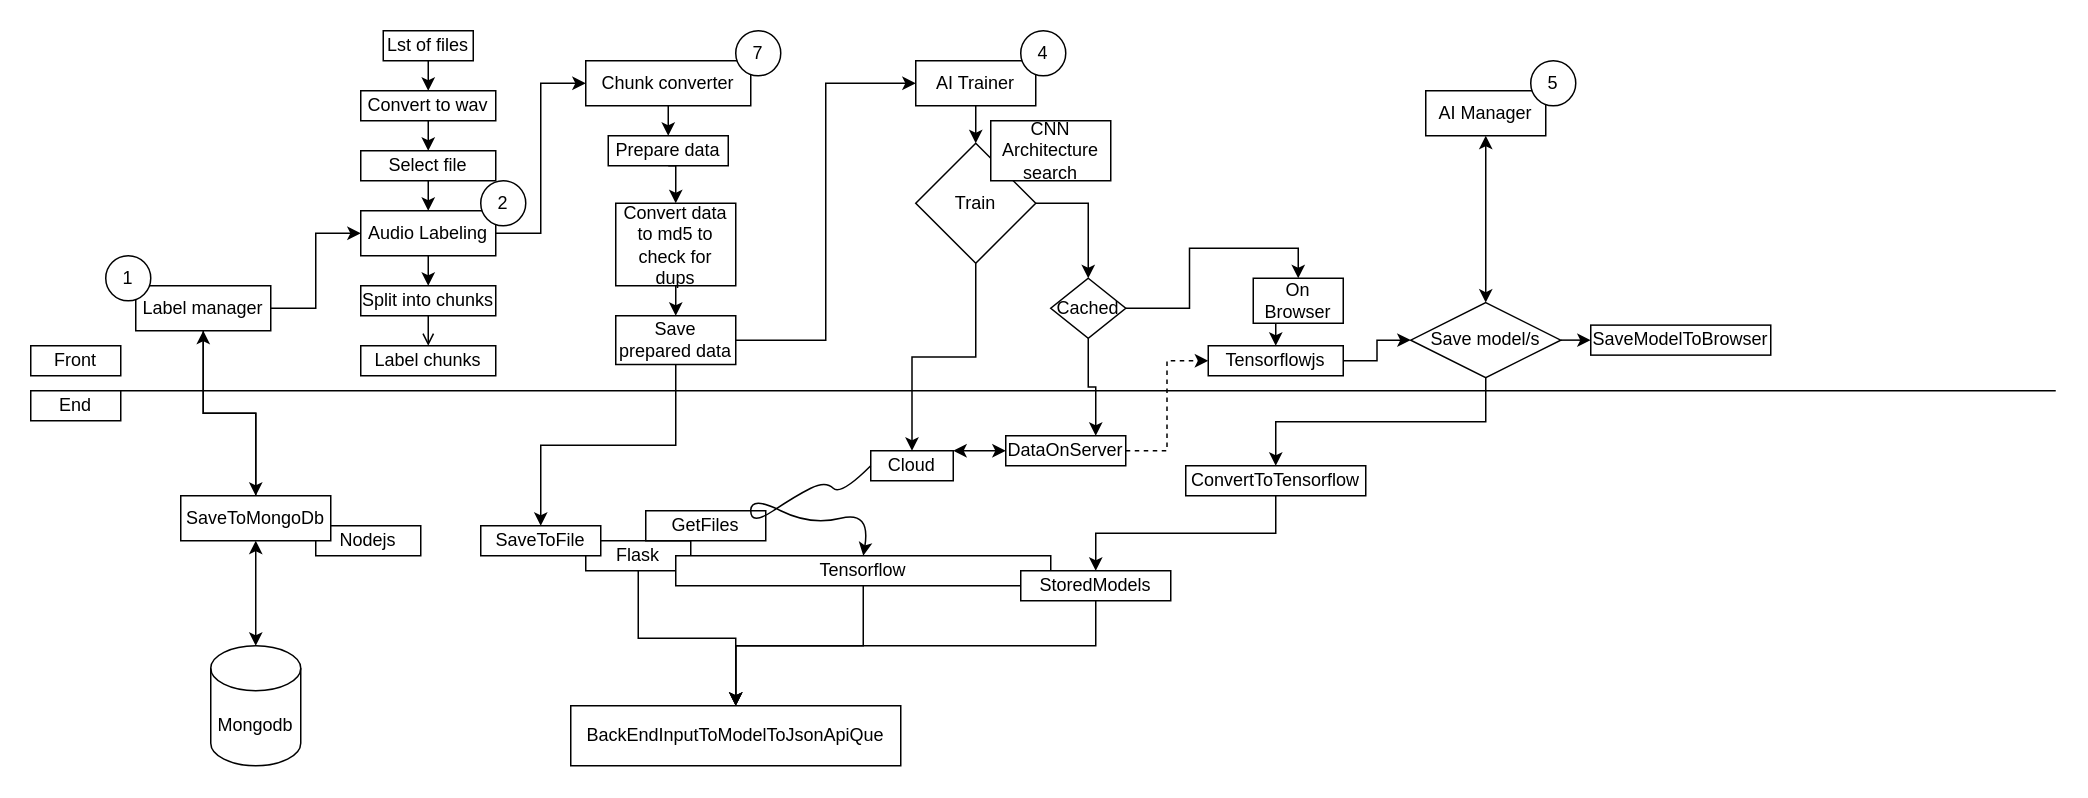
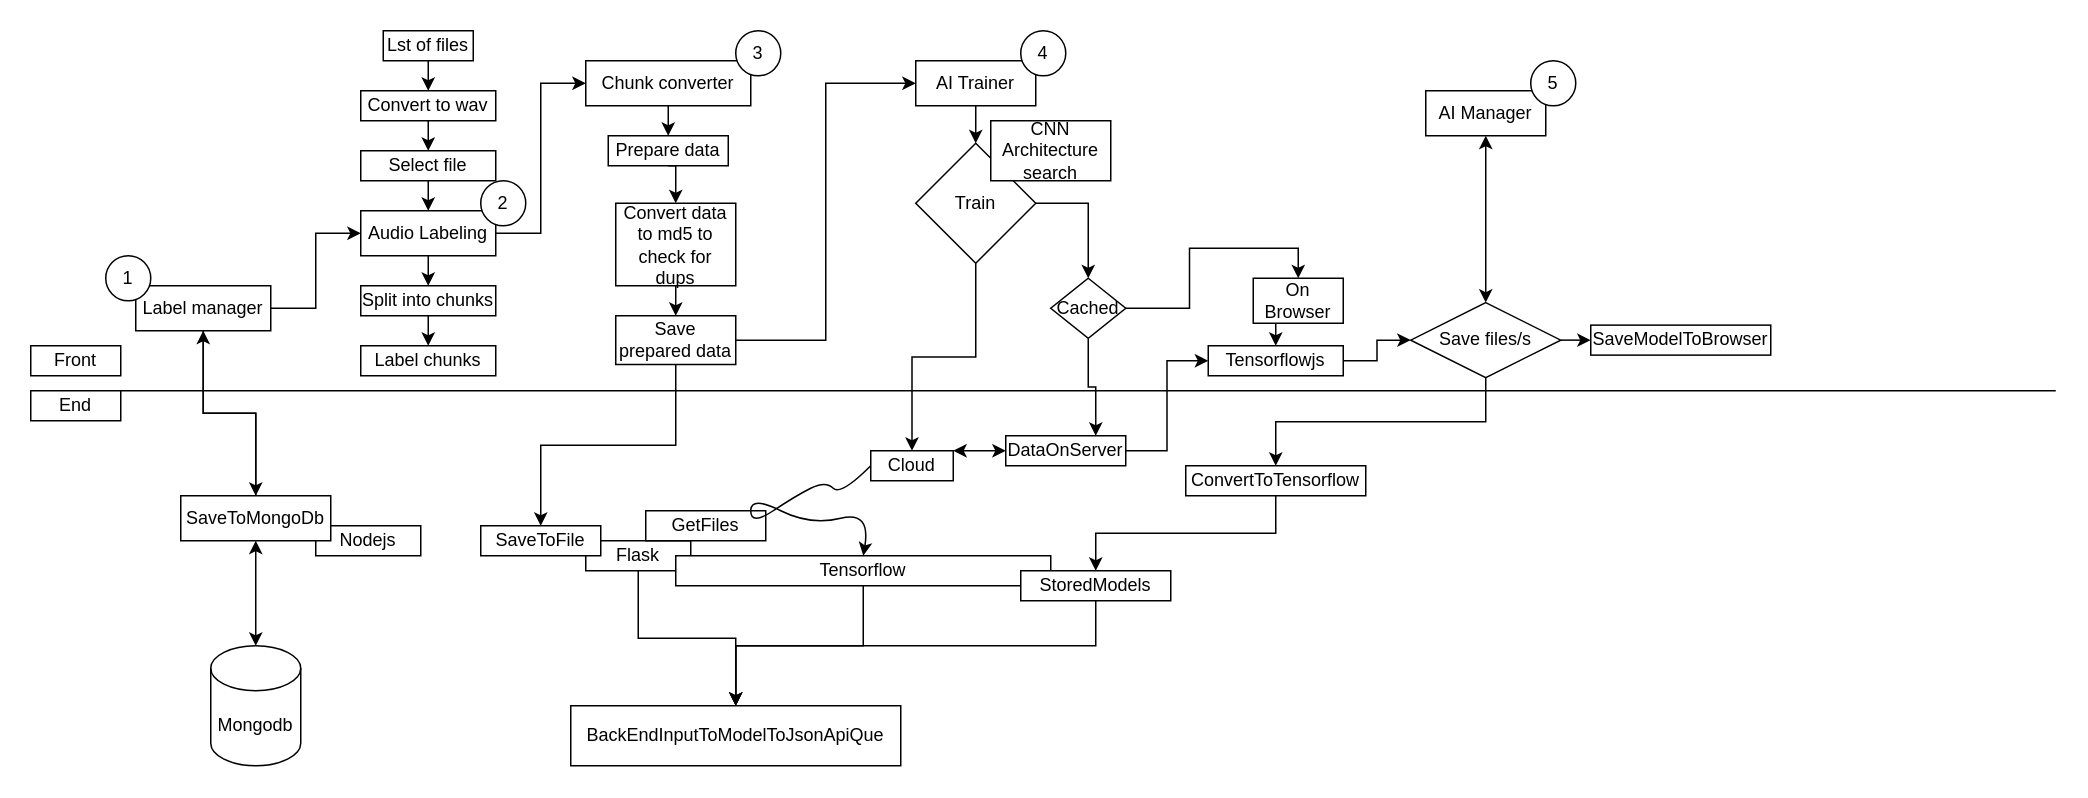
node "7": label "7" -> "3"
edge "Split into chunks" -> "Label chunks": arrowhead open -> classic
node "Save model/s": label "Save model/s" -> "Save files/s"
edge "DataOnServer" -> "Tensorflowjs": style dashed -> solid
